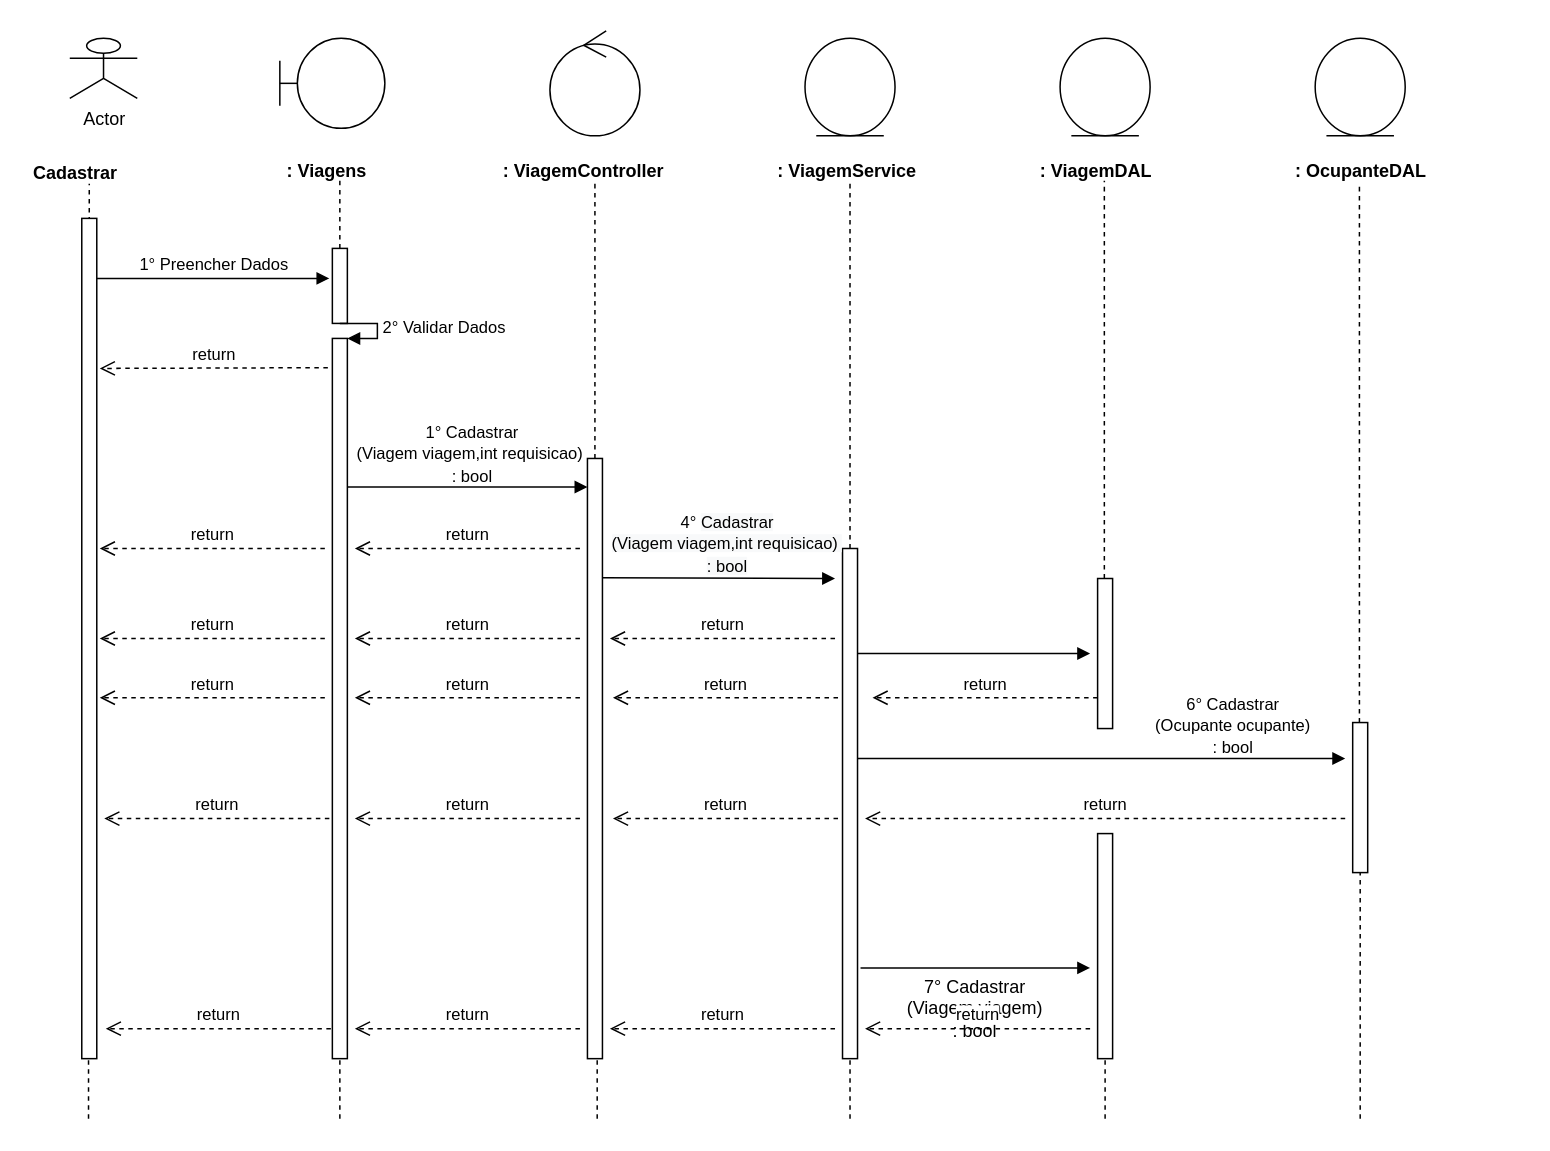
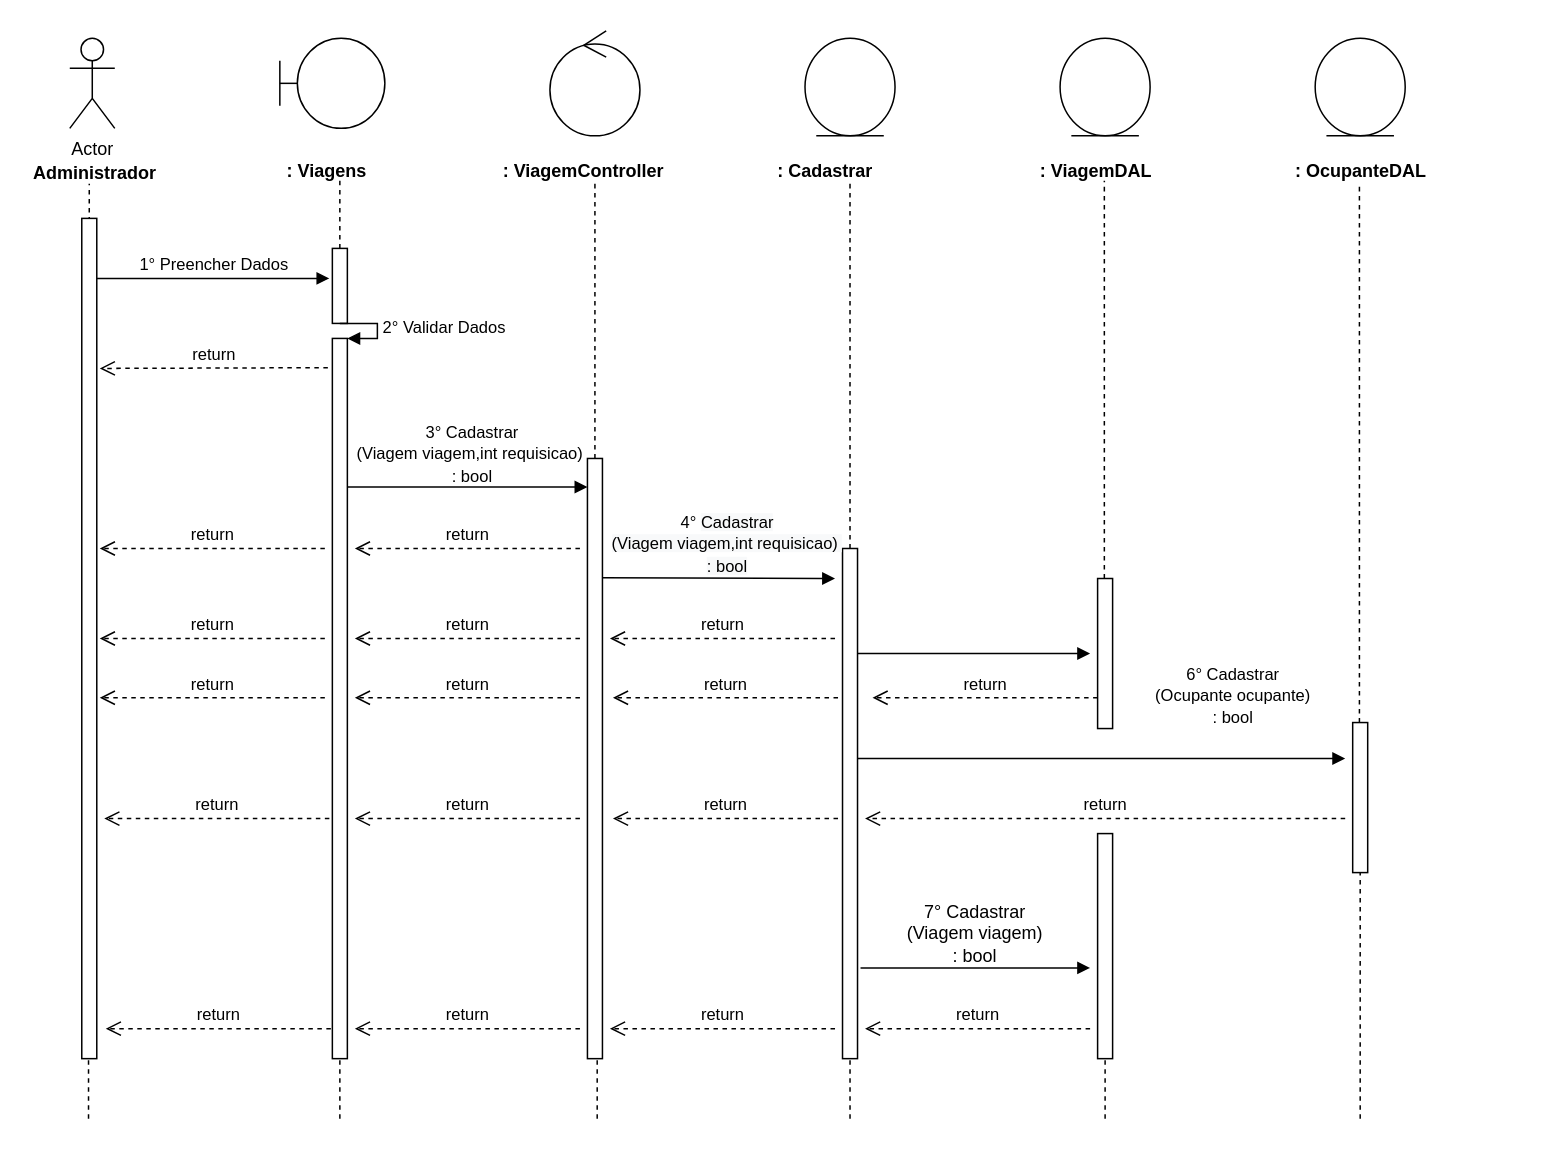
node "Actor": size 68x60 -> 45x90
node ": ViagemService": label ": ViagemService" -> ": Cadastrar"
node "Cadastrar": label "Cadastrar" -> "Administrador"
node "1° Cadastrar (Viagem viagem,int requisicao) : bool": label "1° Cadastrar (Viagem viagem,int requisicao) : bool" -> "3° Cadastrar (Viagem viagem,int requisicao) : bool"
node "6° Cadastrar (Ocupante ocupante) : bool": moved (1232, 719) -> (1232, 689)
node "7° Cadastrar (Viagem viagem) : bool": moved (974, 1003) -> (974, 928)
